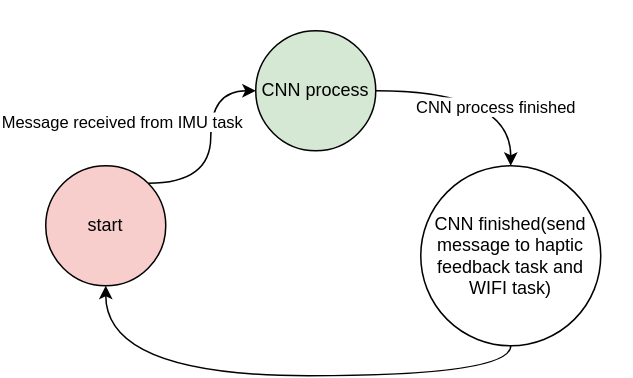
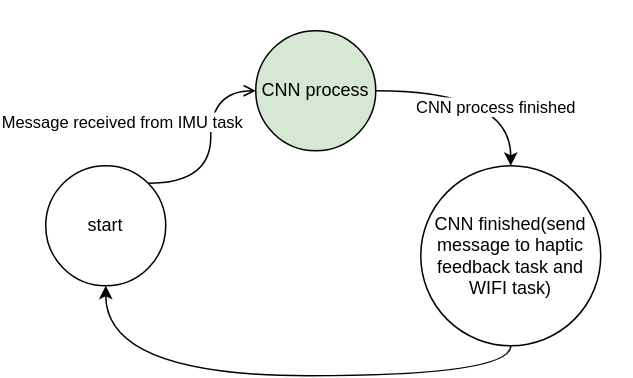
edge "start" -> "CNN process": arrowhead classic -> open
node "start": fillcolor #f8cecc -> #ffffff
